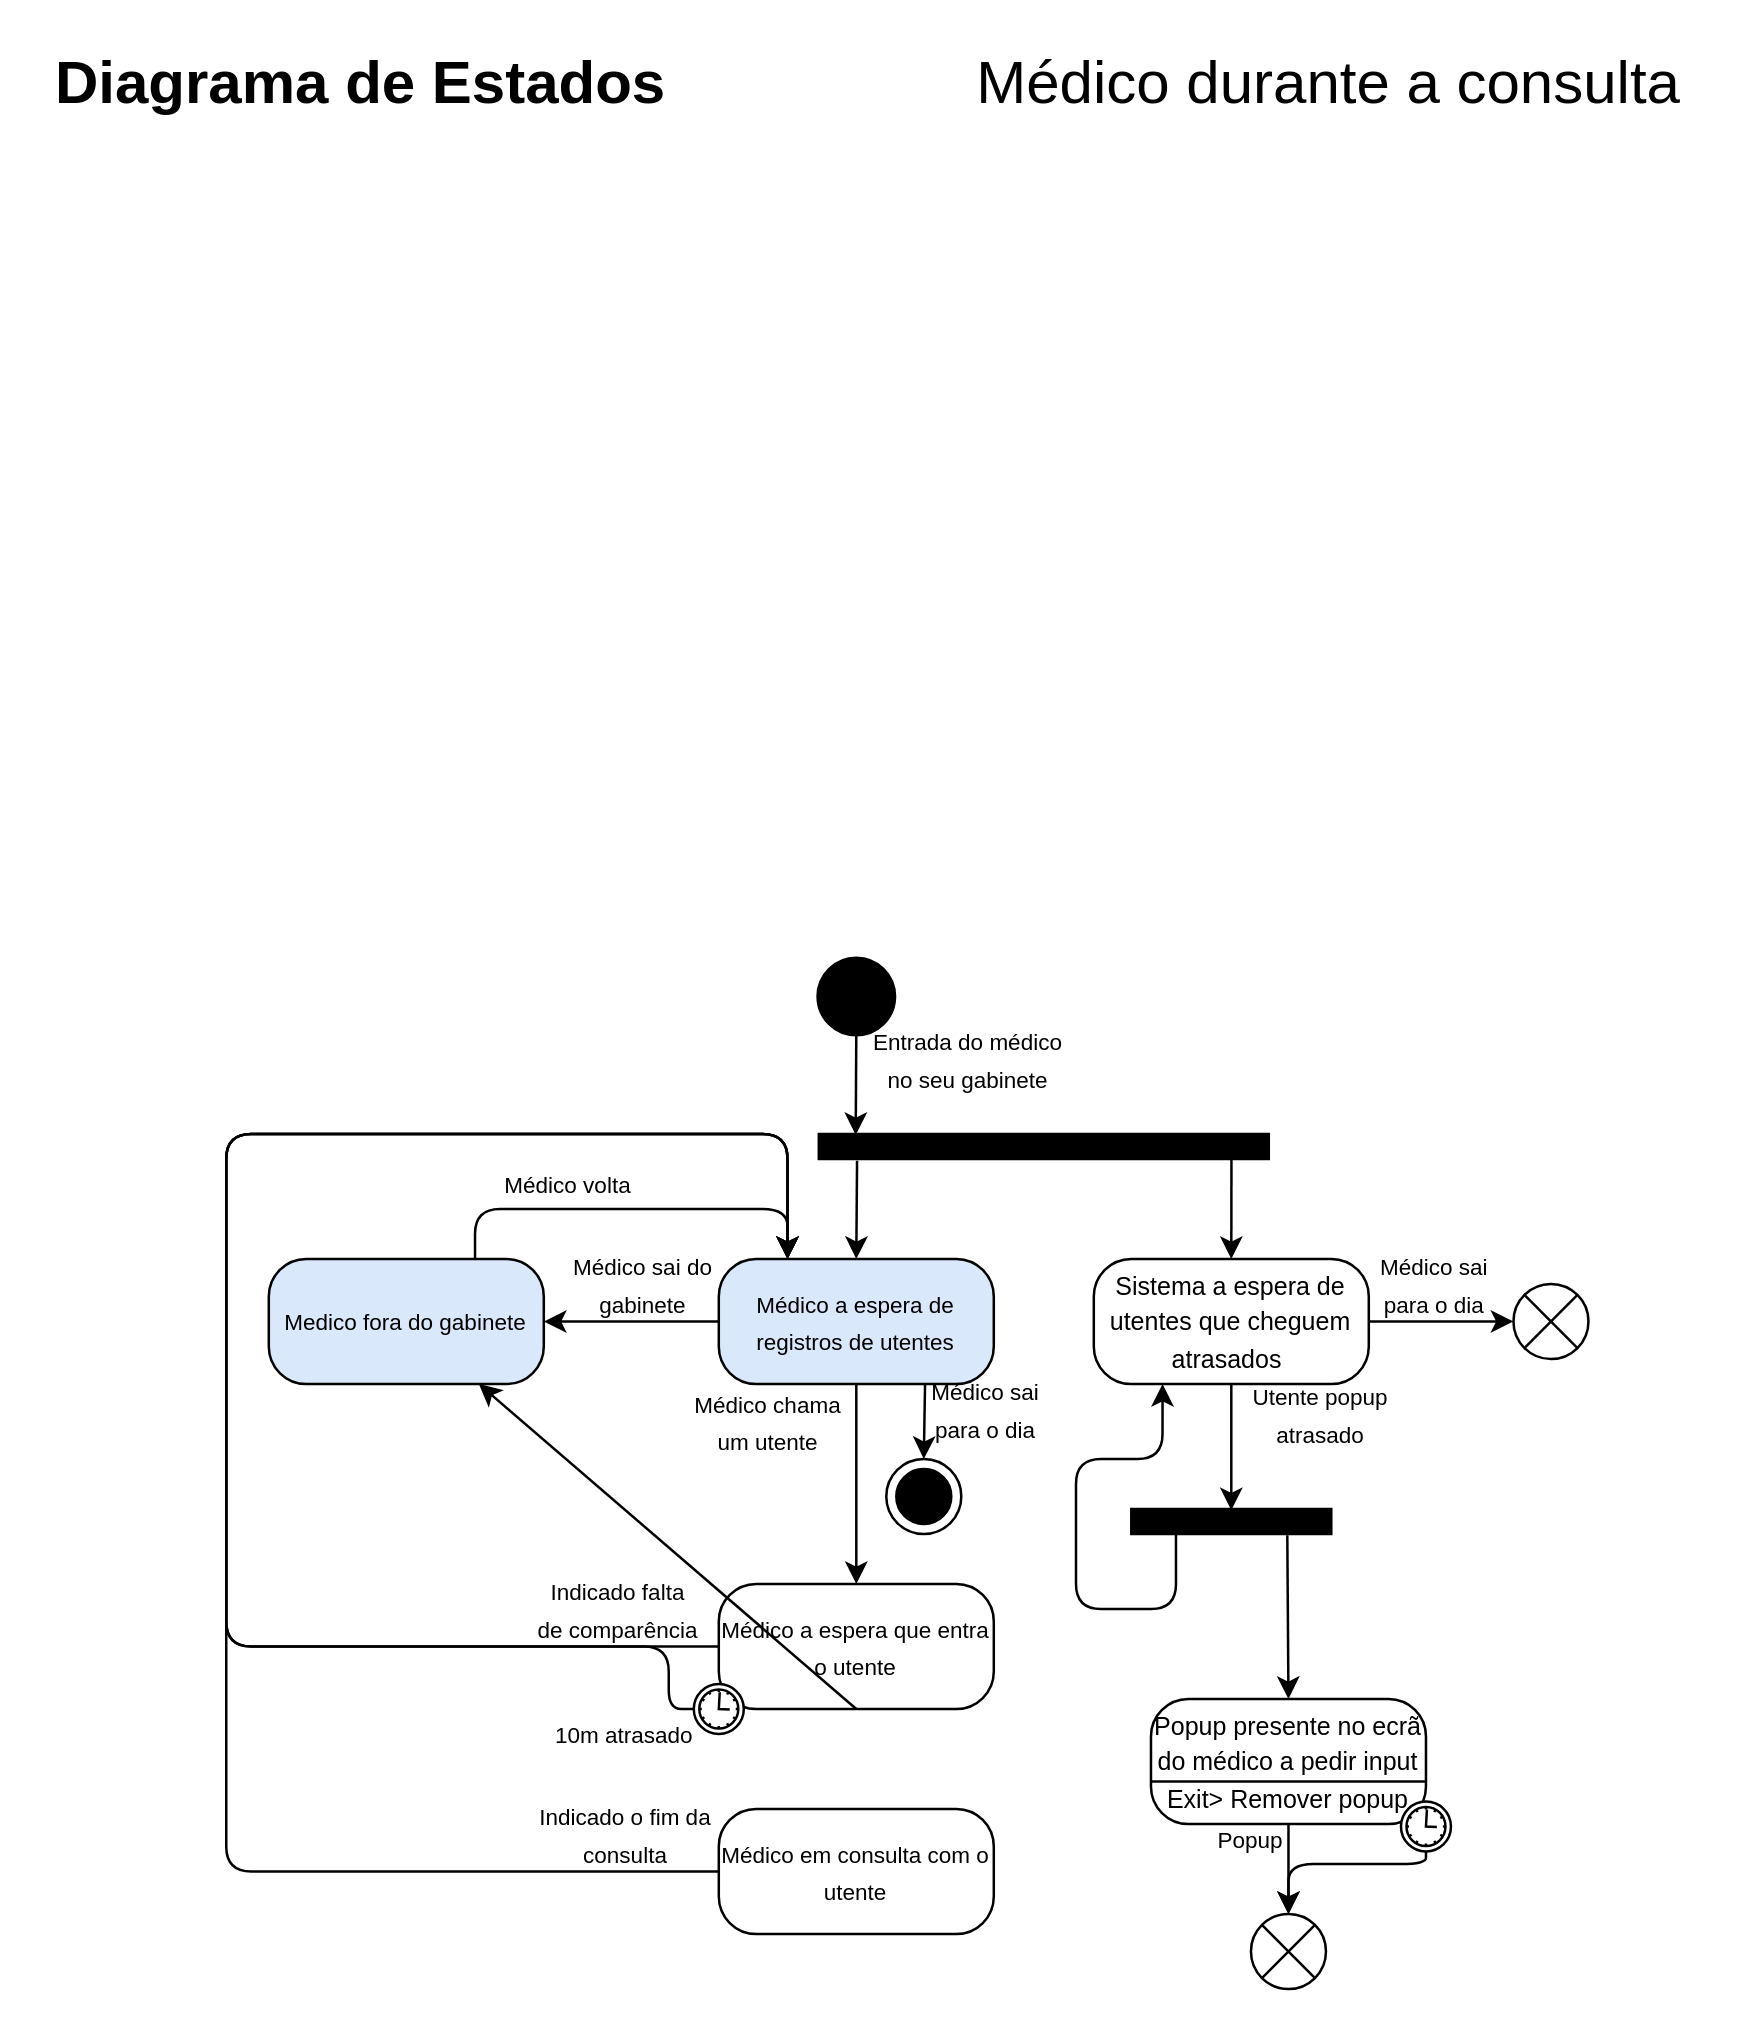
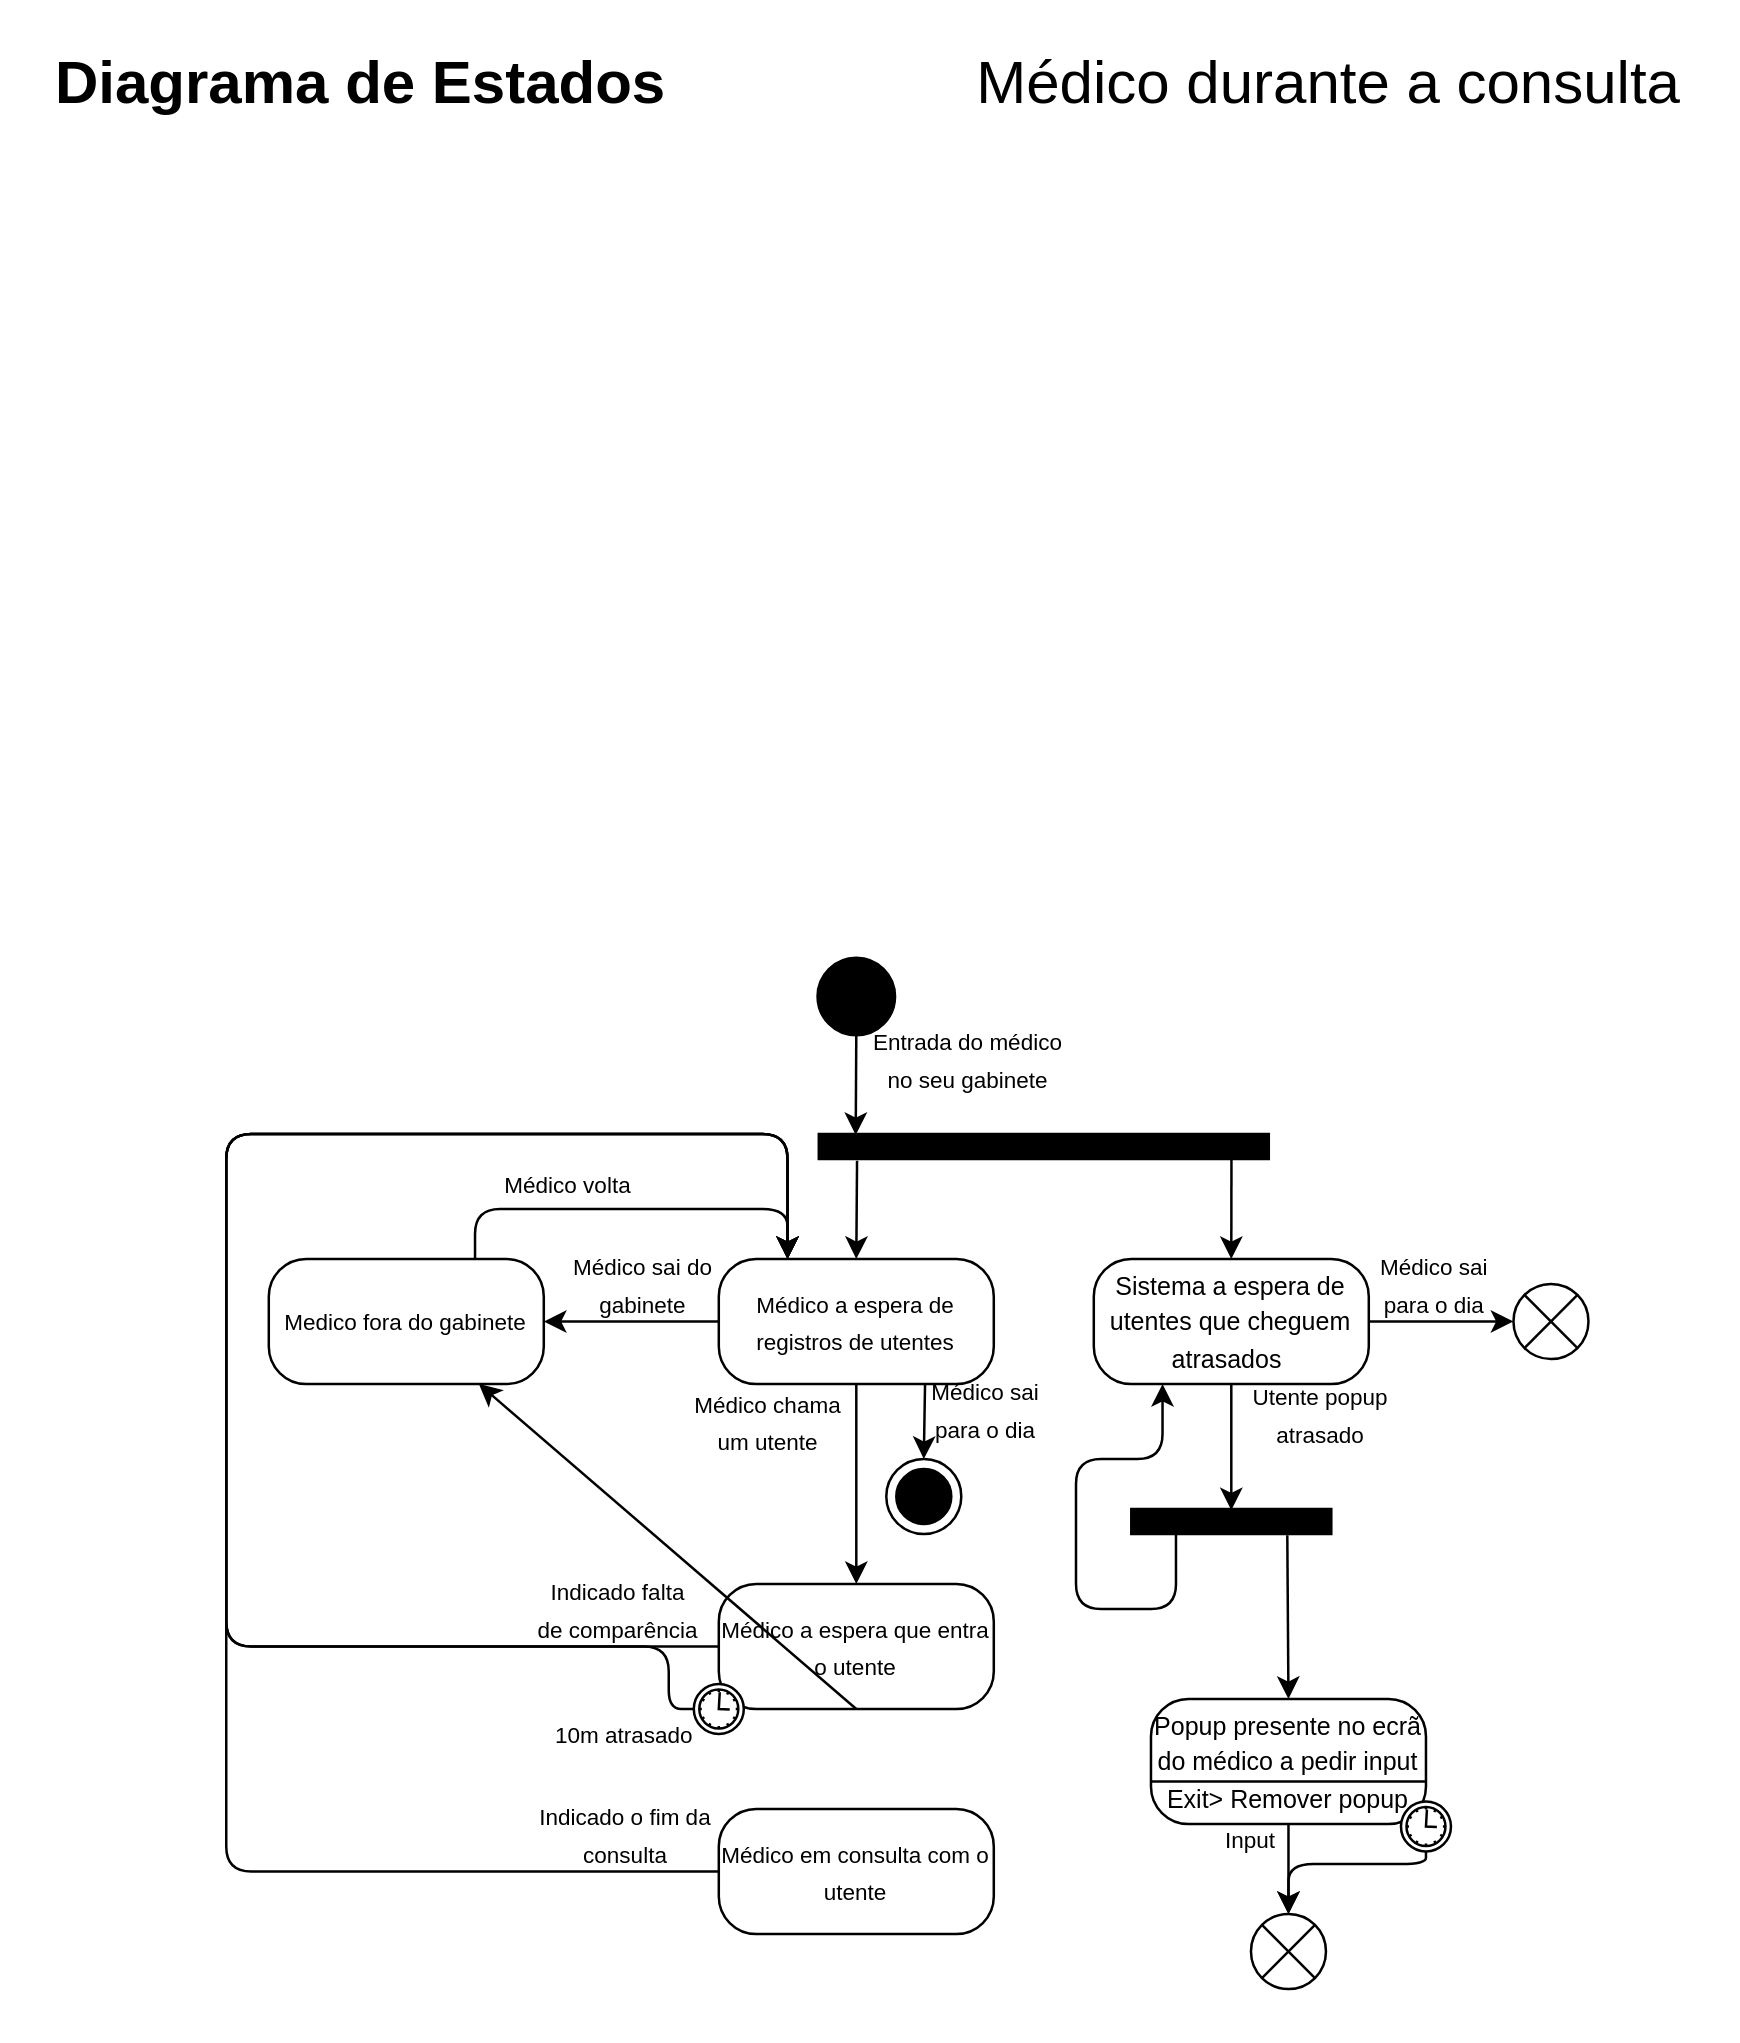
node "Medico fora do gabinete": fillcolor #dae8fc -> #ffffff
node "Médico a espera de registros de utentes": fillcolor #dae8fc -> #ffffff
node "Popup": label "Popup" -> "Input"
